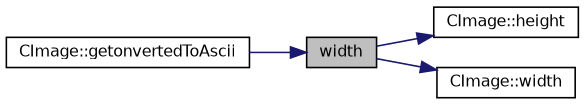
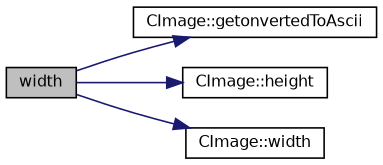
edge "CImage::getonvertedToAscii" -> "width": reversed
